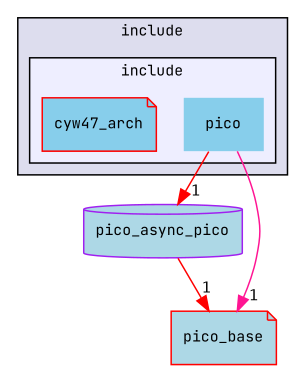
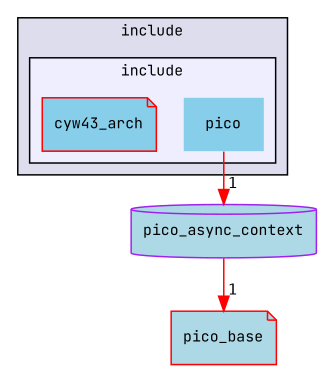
node "cyw47_arch": label "cyw47_arch" -> "cyw43_arch"
edge "pico" -> "pico_base": removed
node "pico_async_pico": label "pico_async_pico" -> "pico_async_context"
